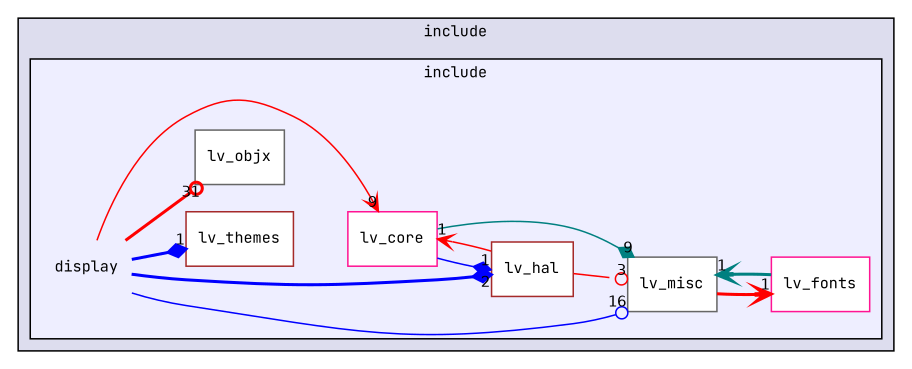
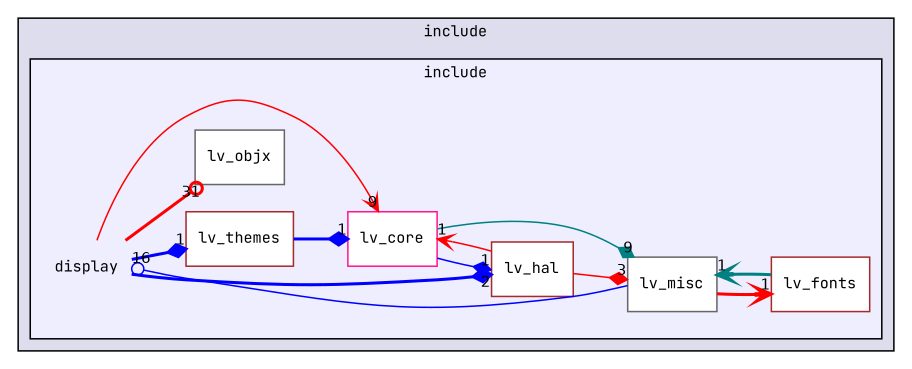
edge "lv_themes" -> "lv_core": added
edge "lv_hal" -> "lv_misc": arrowhead odot -> diamond
node "lv_fonts": color deeppink -> brown
edge "display" -> "lv_misc": reversed
